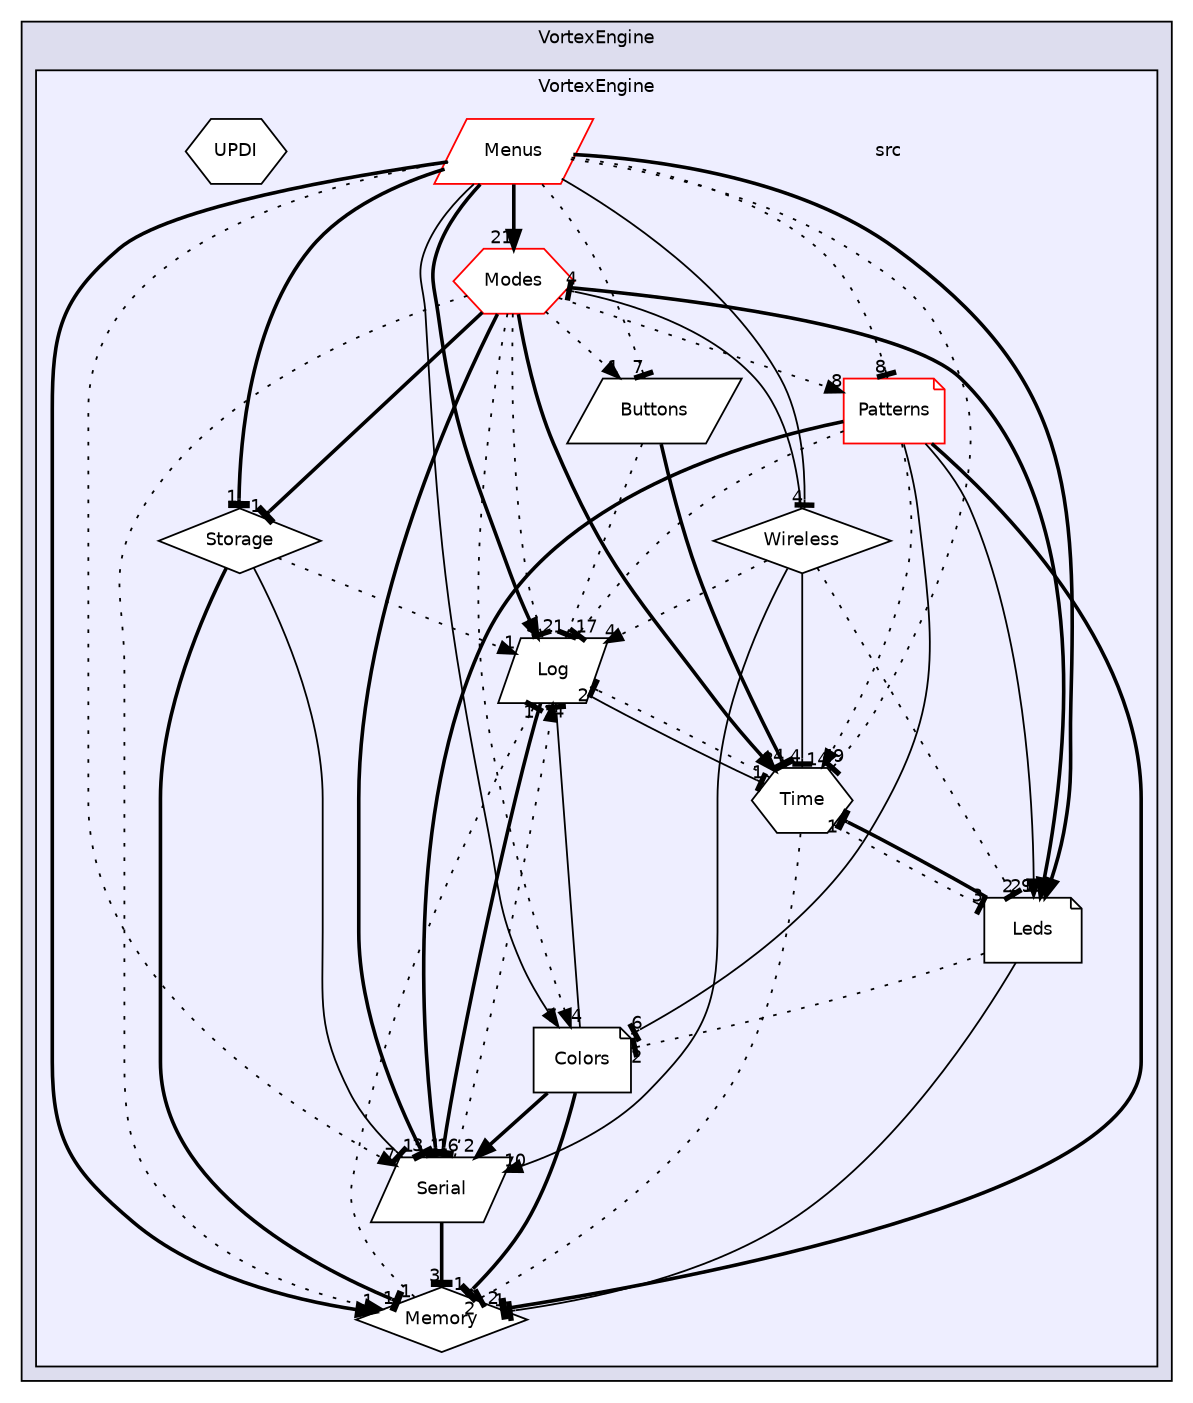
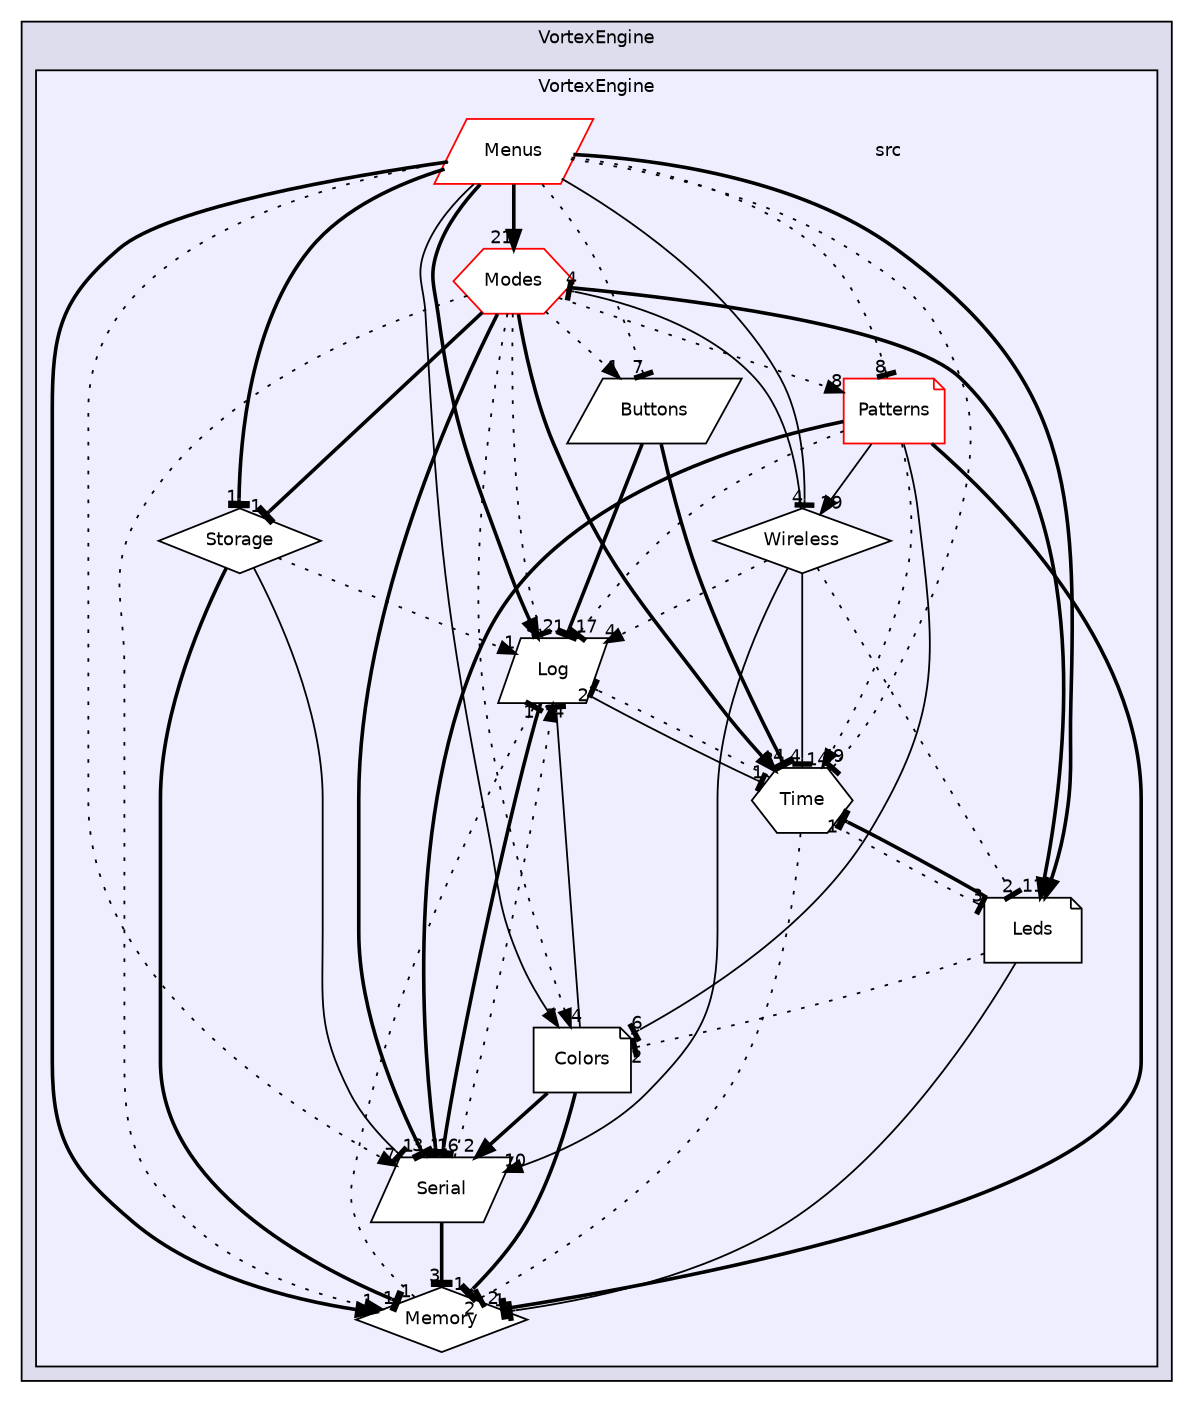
node "UPDI": removed
edge "Buttons" -> "Log": style dotted -> bold
edge "Patterns" -> "Leds": now "Patterns" -> "Wireless"
